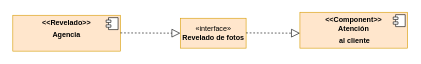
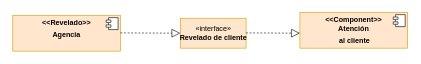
node "«interface» Revelado de fotos": label "«interface» Revelado de fotos" -> "«interface» Revelado de cliente"
